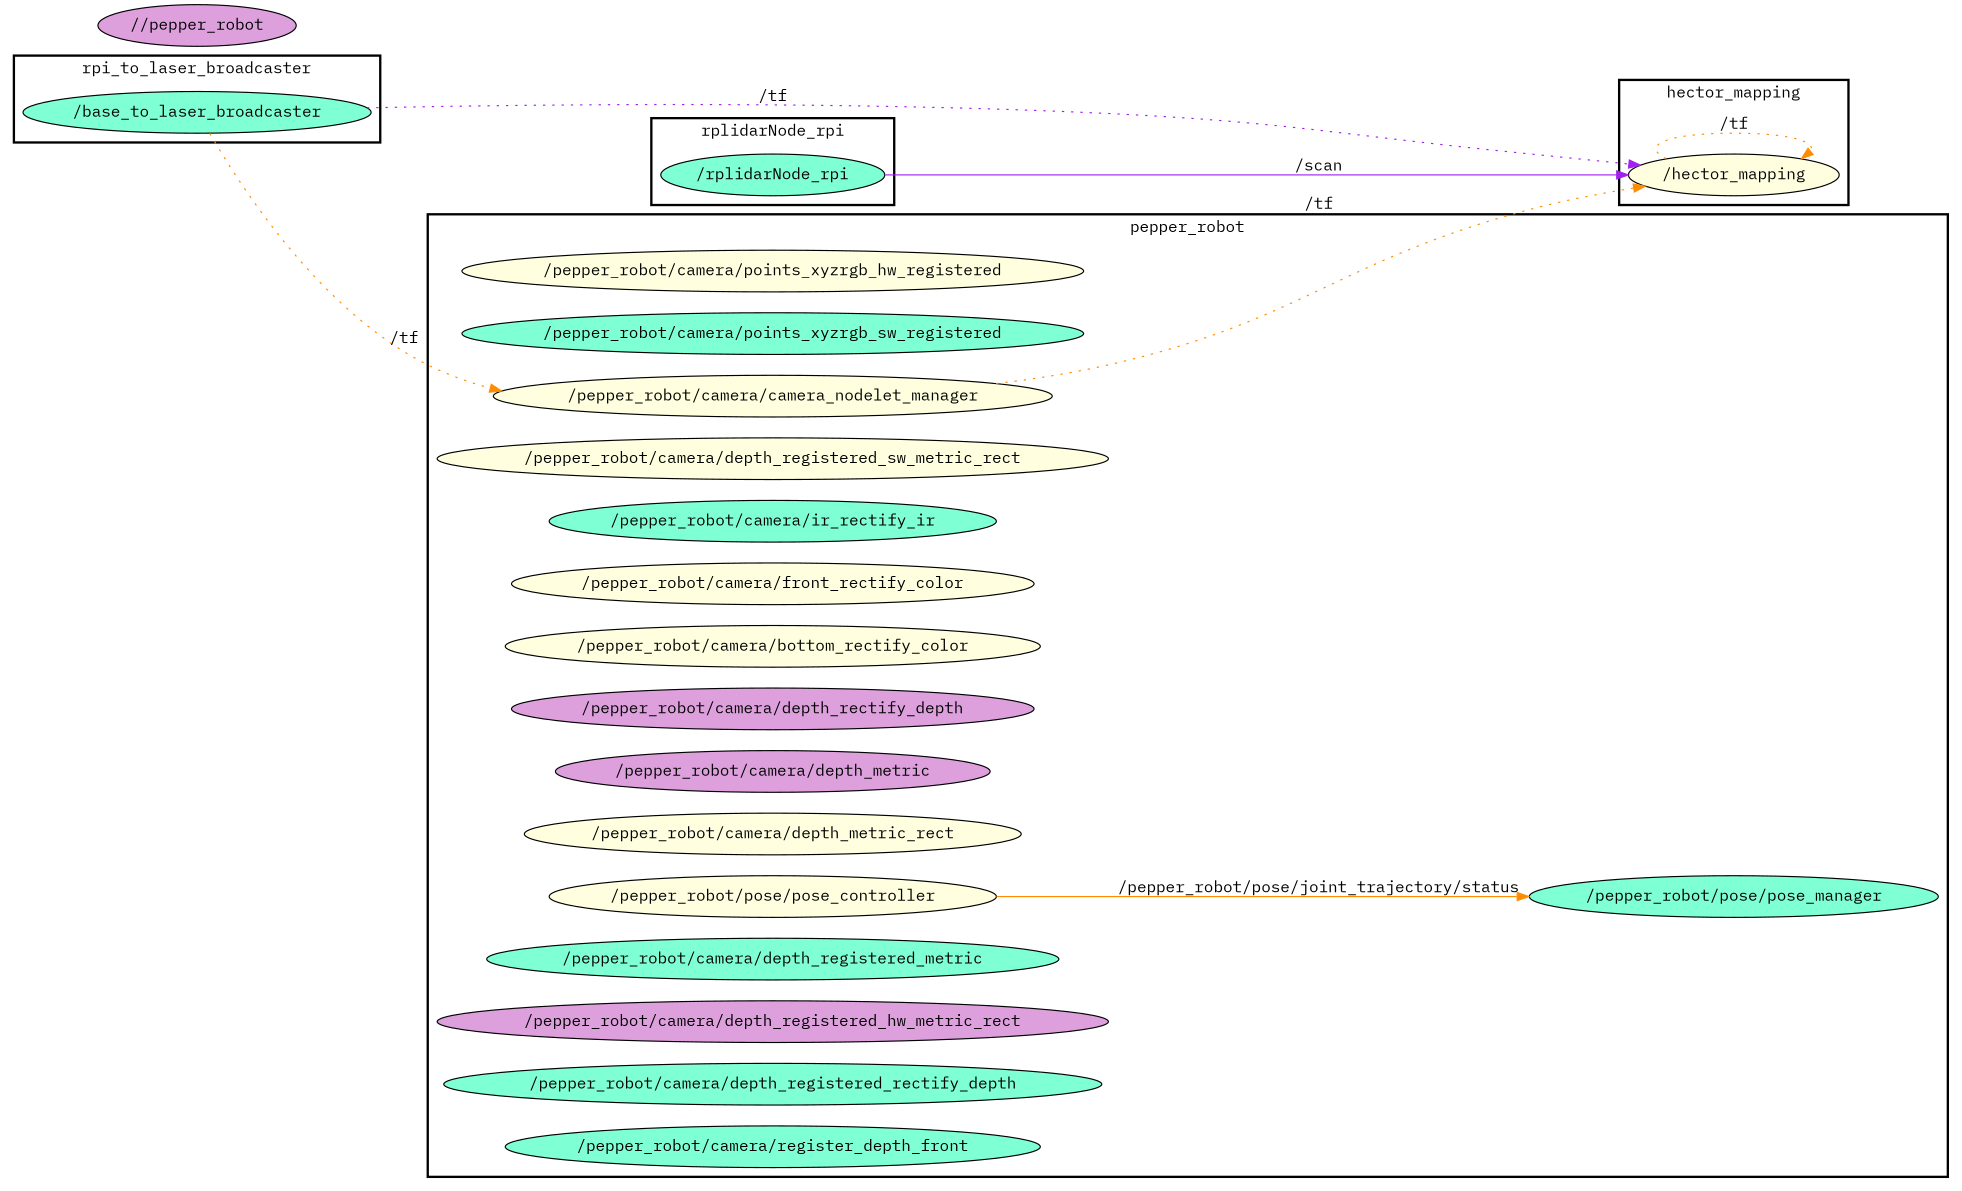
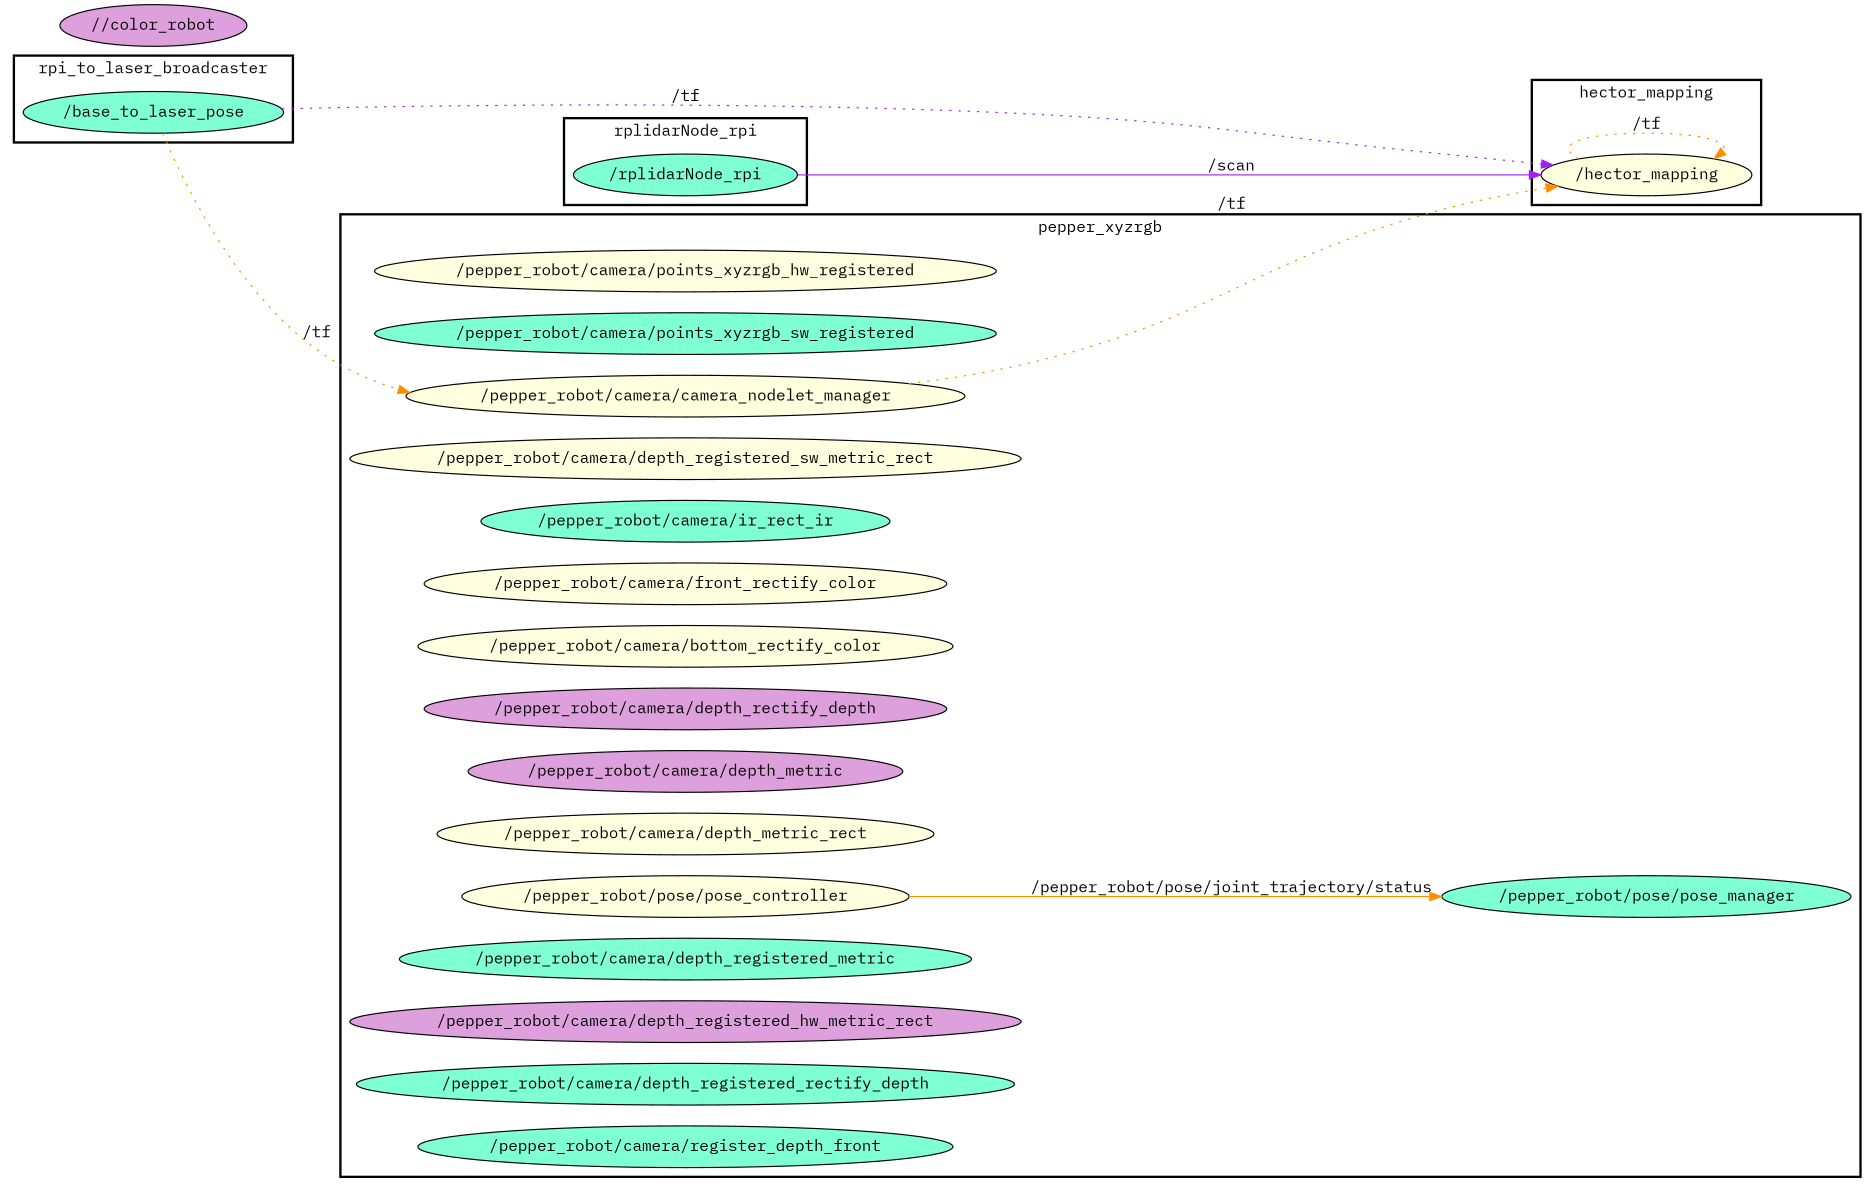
node "//pepper_robot": label "//pepper_robot" -> "//color_robot"
node "/base_to_laser_broadcaster": label "/base_to_laser_broadcaster" -> "/base_to_laser_pose"
cluster "pepper_robot": label "pepper_robot" -> "pepper_xyzrgb"
node "/pepper_robot/camera/ir_rectify_ir": label "/pepper_robot/camera/ir_rectify_ir" -> "/pepper_robot/camera/ir_rect_ir"
